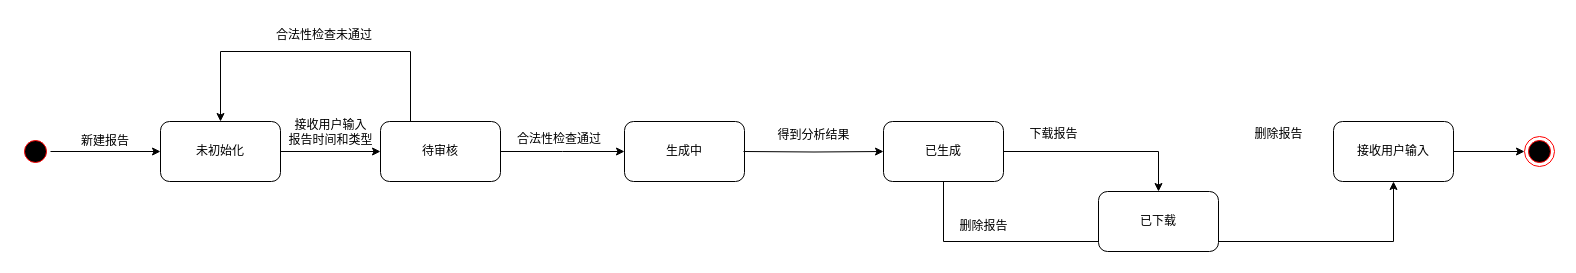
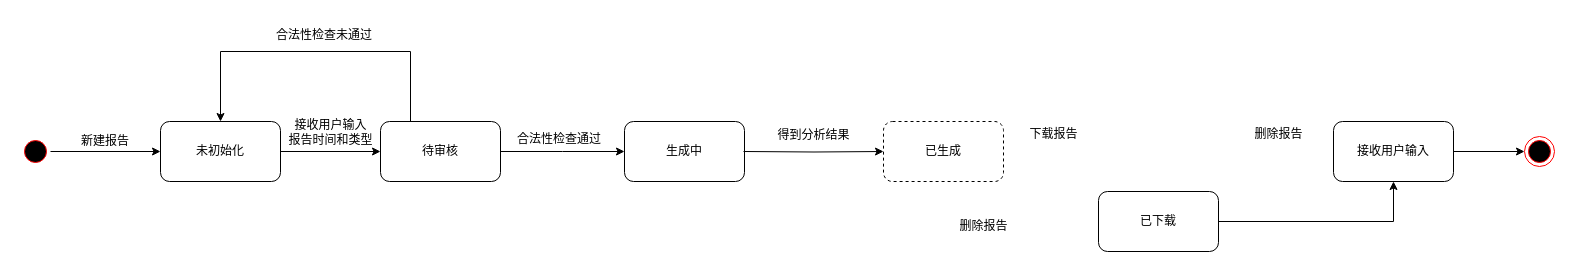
node "已生成": style solid -> dashed
edge "已生成" -> "已下载": removed
edge "已下载" -> "接收用户输入": added
edge "已生成" -> "接收用户输入": removed
